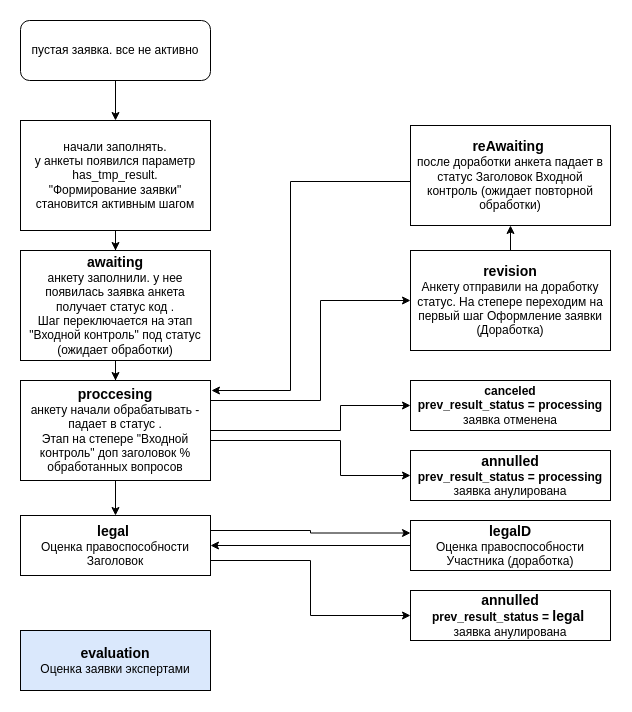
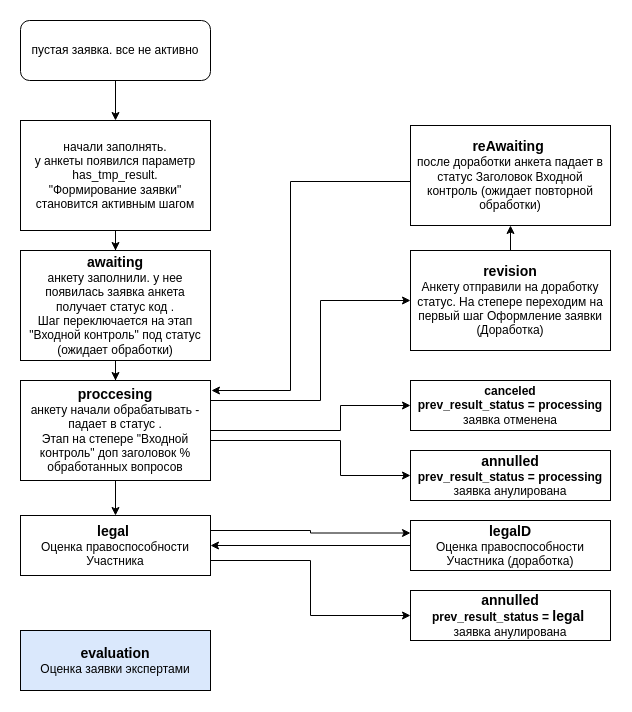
node "legal Оценка правоспособности Заголовок": label "legal Оценка правоспособности Заголовок" -> "legal Оценка правоспособности Участника"
